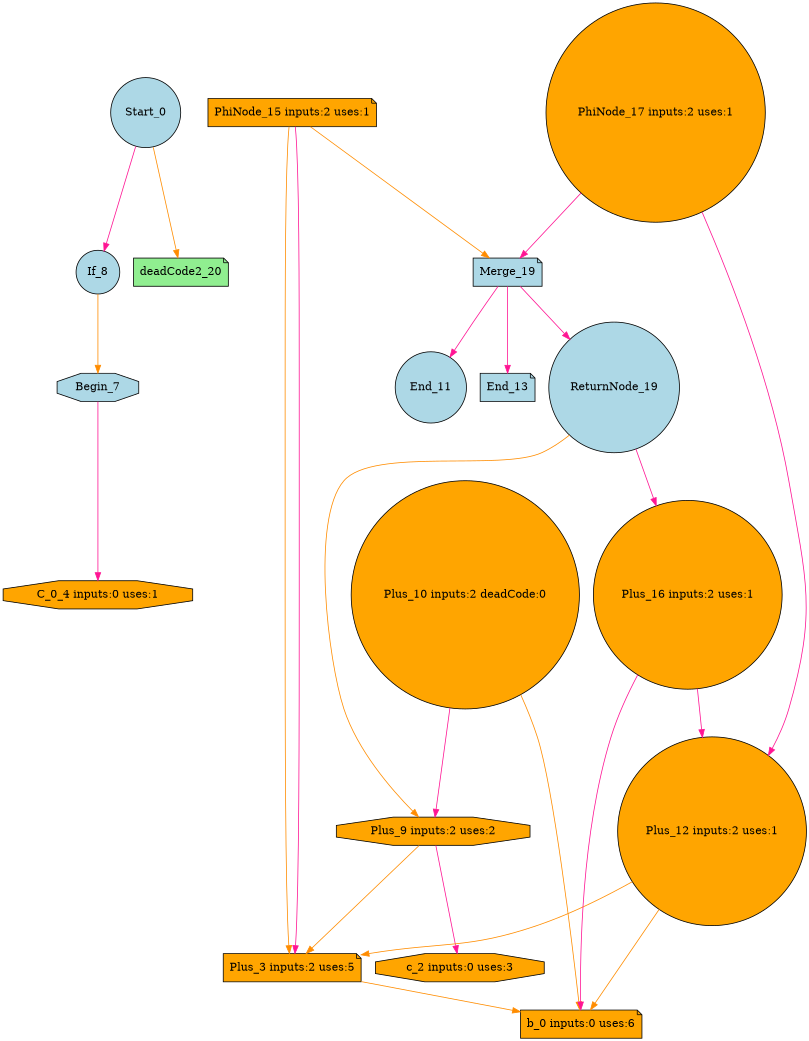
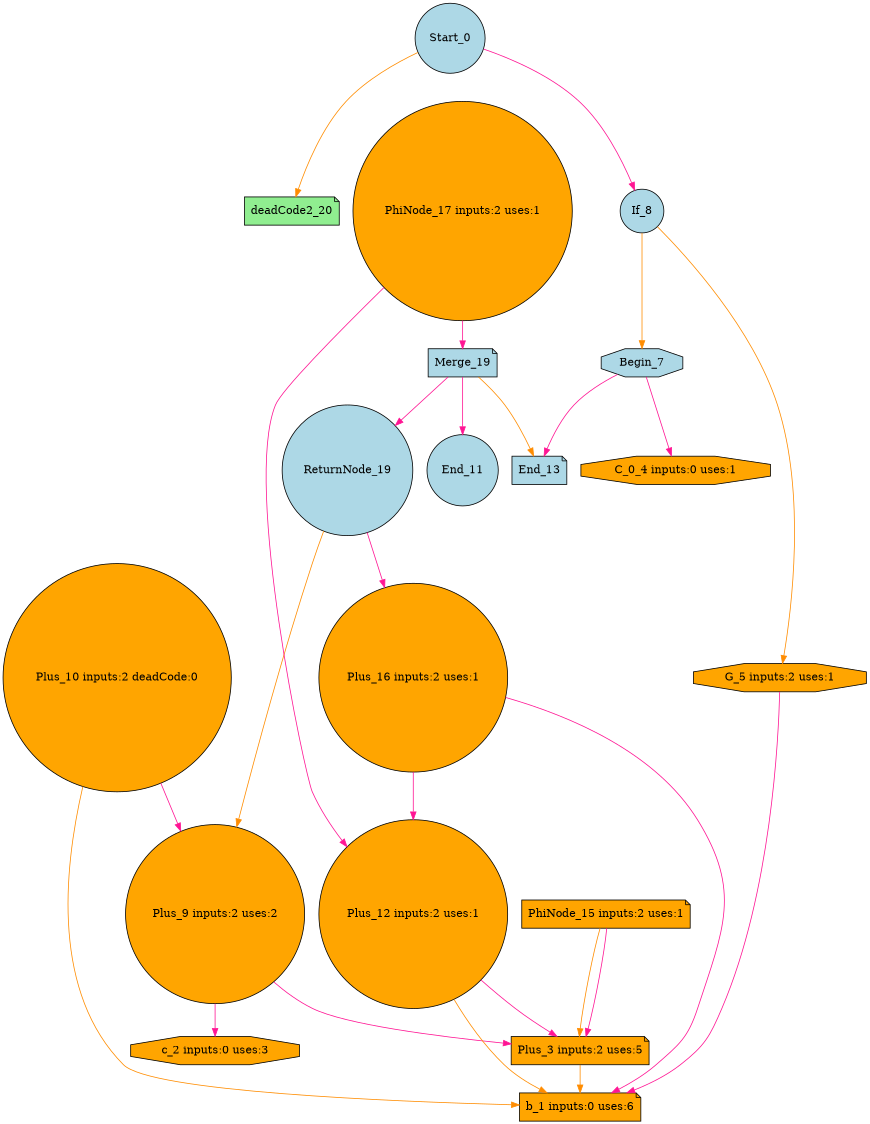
edge "PhiNode_15 inputs:2 uses:1" -> "Merge_19": removed
edge "Merge_19" -> "End_13": color deeppink -> darkorange
edge "Begin_7" -> "End_13": added
node "G_5 inputs:2 uses:1": added
node "Plus_9 inputs:2 uses:2": shape octagon -> circle
edge "Plus_9 inputs:2 uses:2" -> "Plus_3 inputs:2 uses:5": color darkorange -> deeppink
edge "Plus_12 inputs:2 uses:1" -> "Plus_3 inputs:2 uses:5": color darkorange -> deeppink
node "b_0 inputs:0 uses:6": label "b_0 inputs:0 uses:6" -> "b_1 inputs:0 uses:6"
